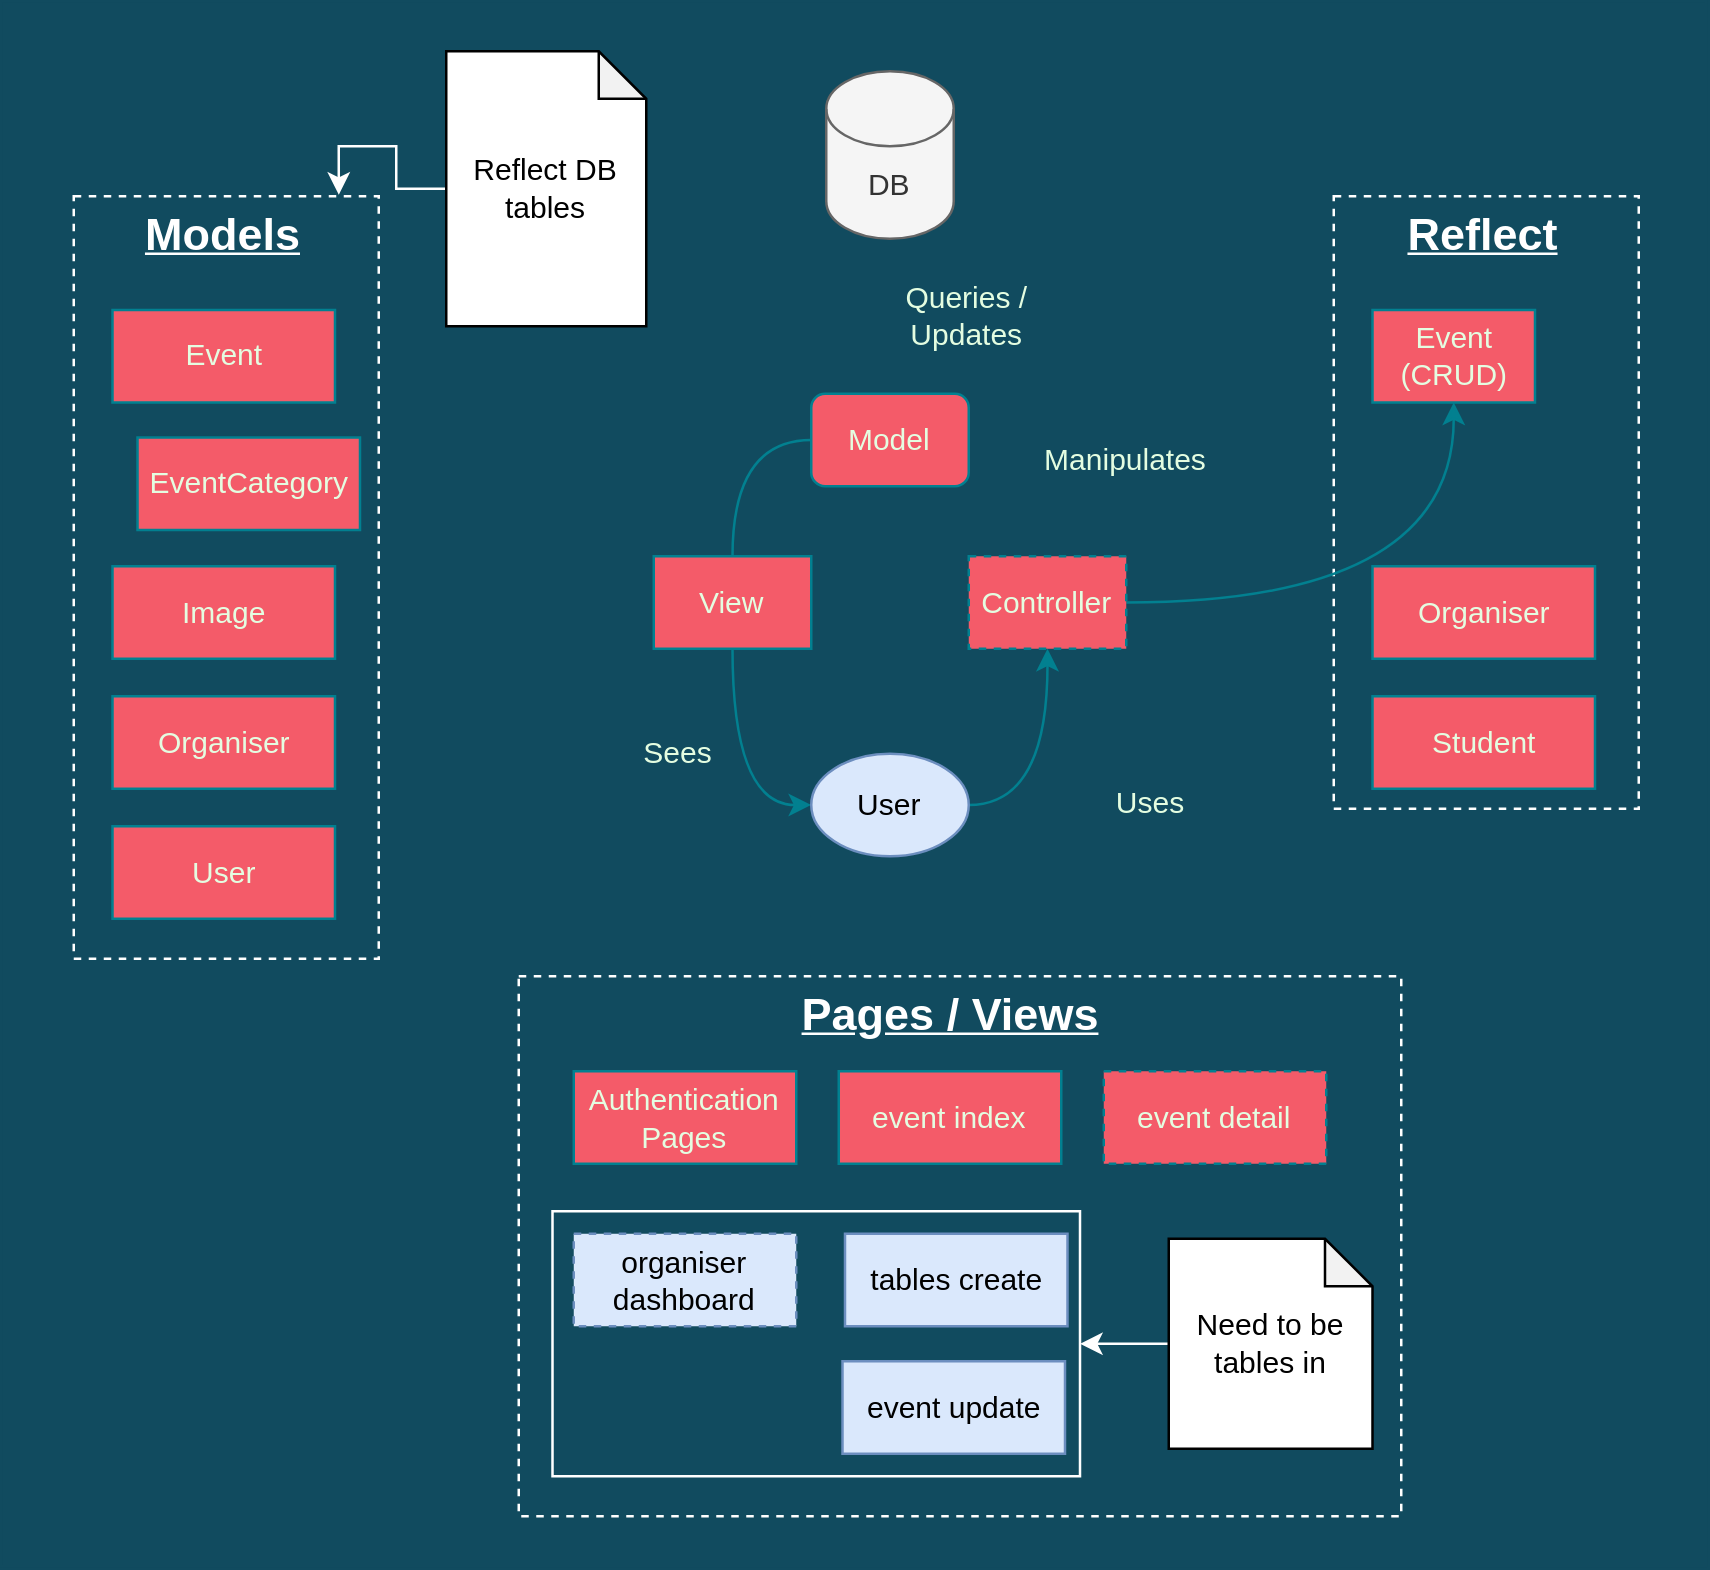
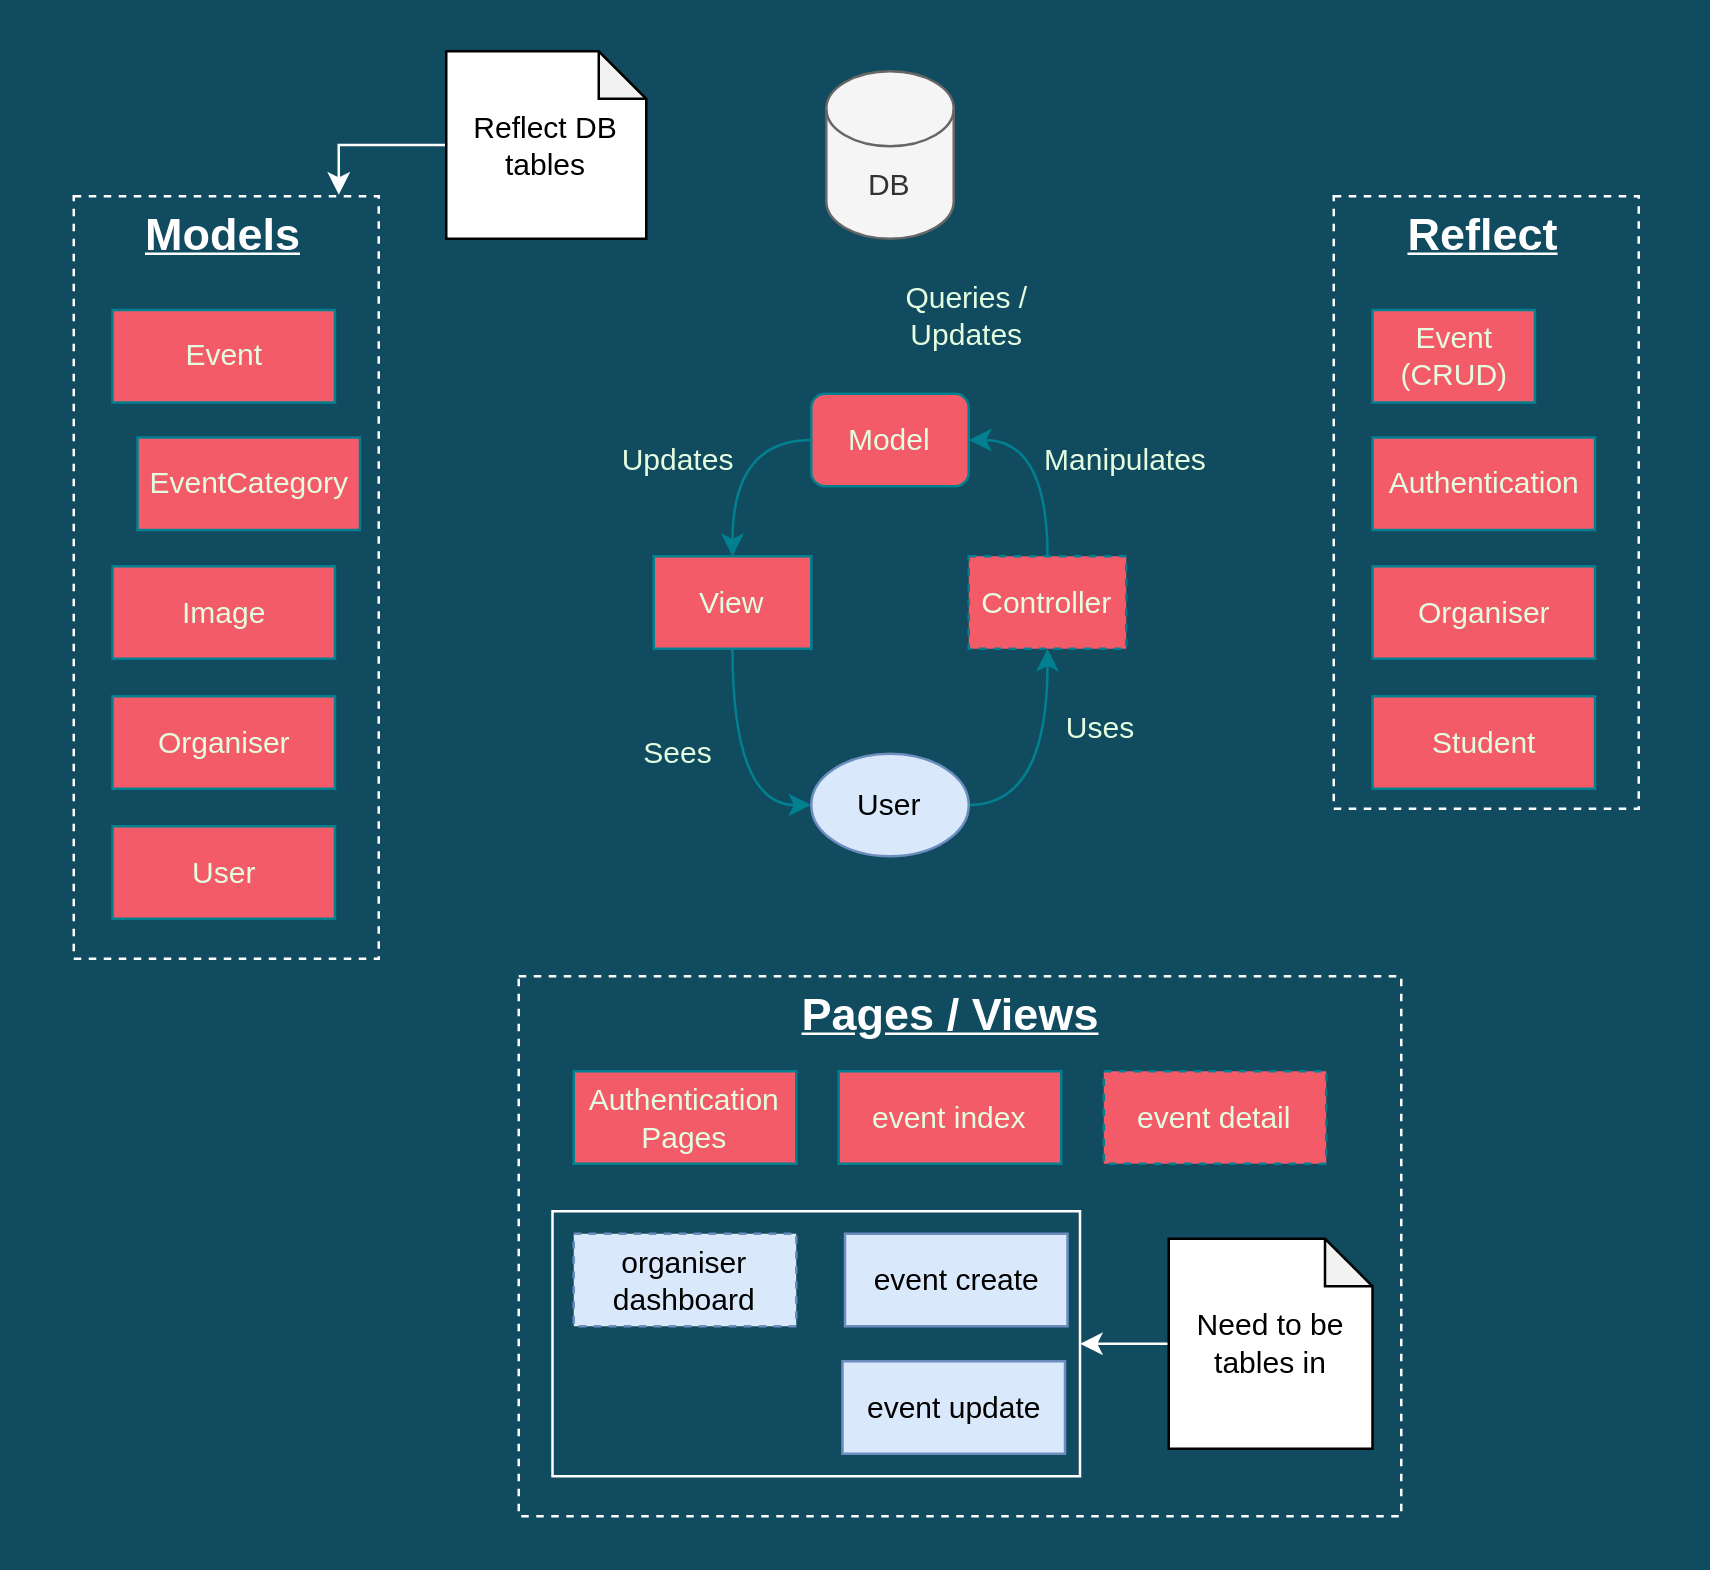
node "Reflect DB tables": size 200x275 -> 200x188
node "Updates": added
node "Authentication": added
edge "Model" -- "View": arrowhead none -> classic
edge "Controller" -> "Event (CRUD)": now "Controller" -> "Model"
node "Uses": moved (1151, 804) -> (1101, 729)
node "tables create": label "tables create" -> "event create"
